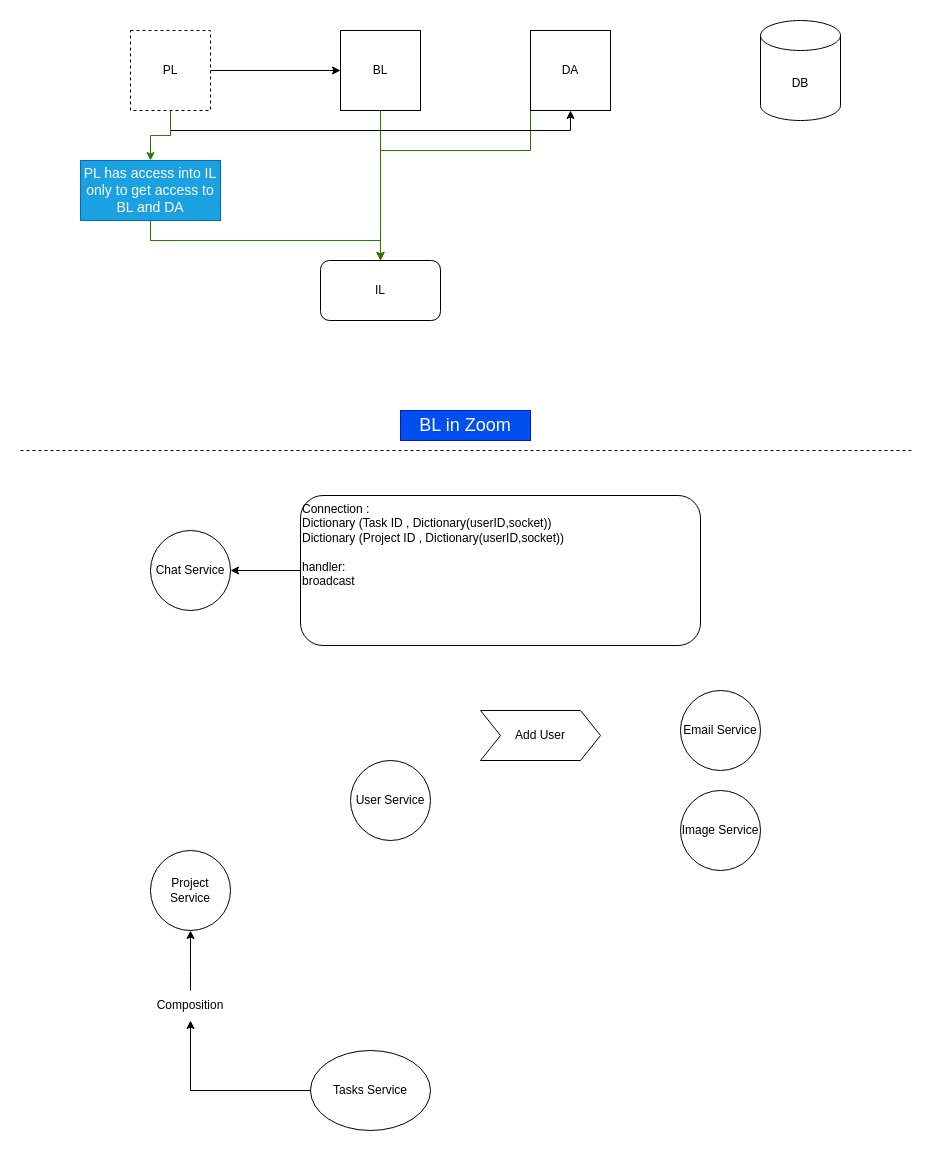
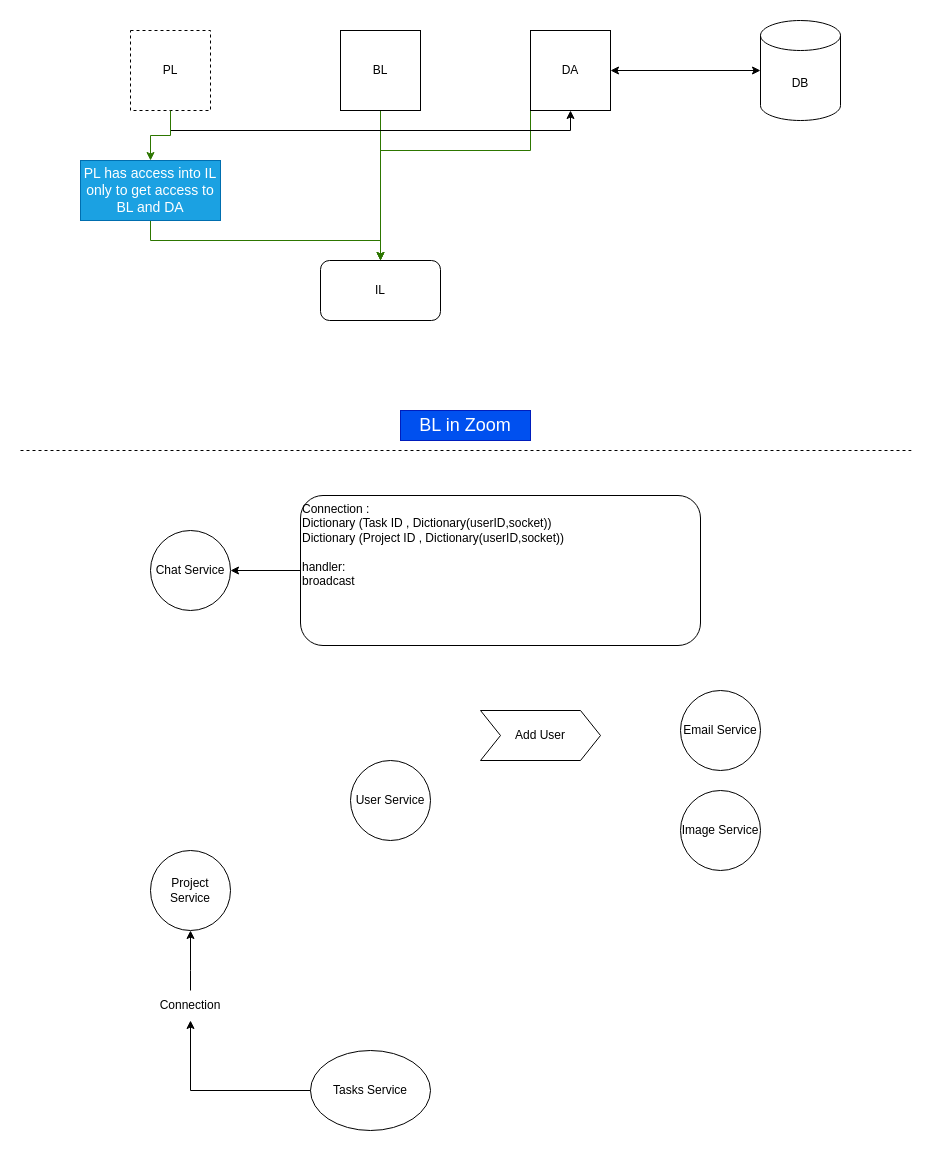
edge "PL" -> "BL": removed
edge "DA" -- "DB": added
node "Composition": label "Composition" -> "Connection"
